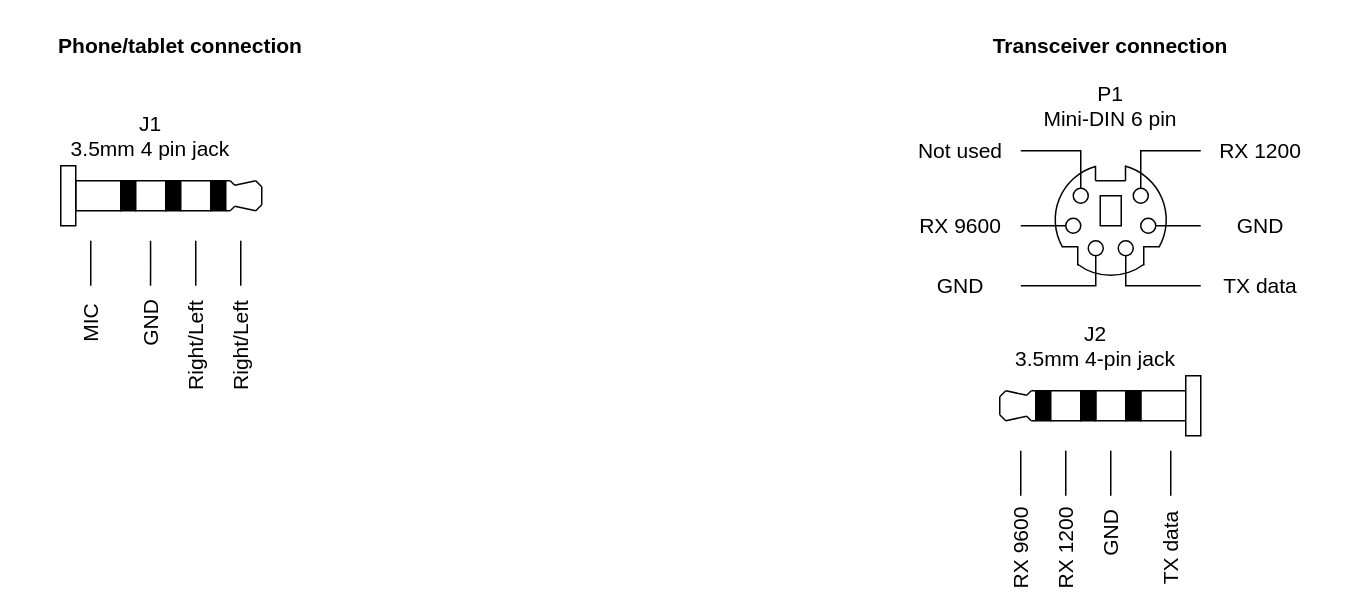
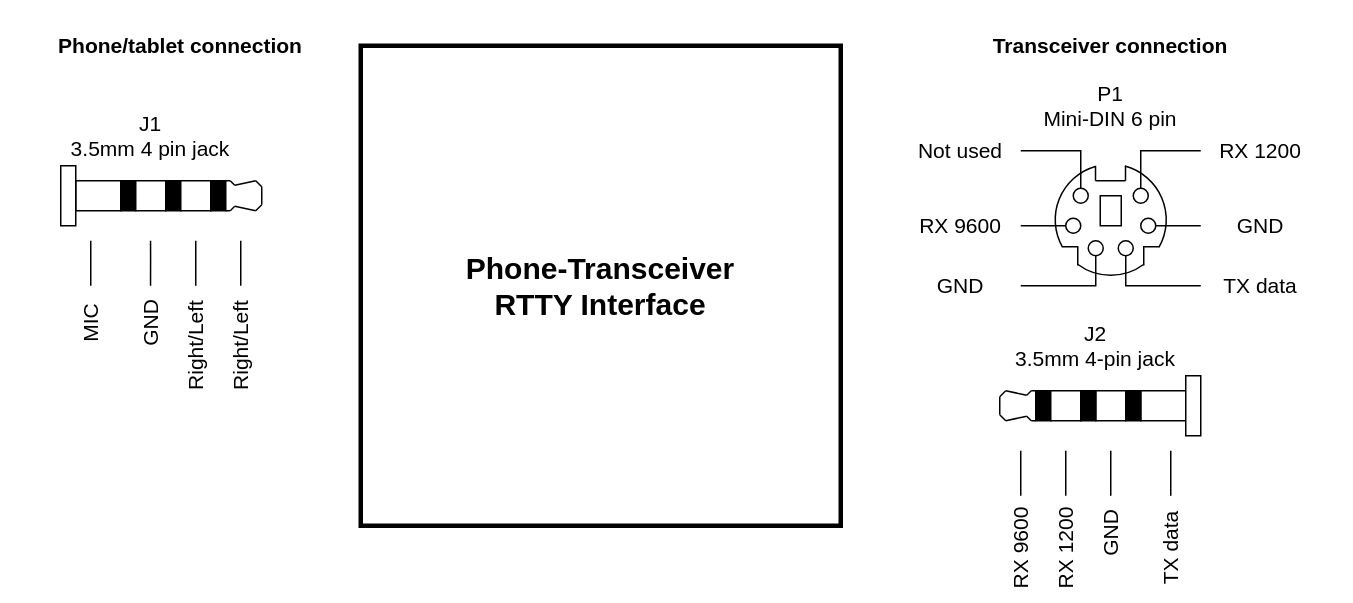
node "Phone-Transceiver RTTY Interface": added
